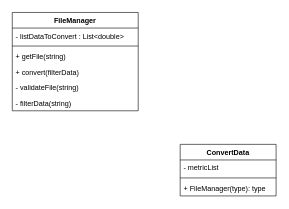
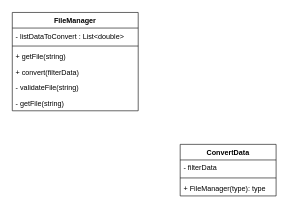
node "- filterData(string)": label "- filterData(string)" -> "- getFile(string)"
node "- metricList": label "- metricList" -> "- filterData"
